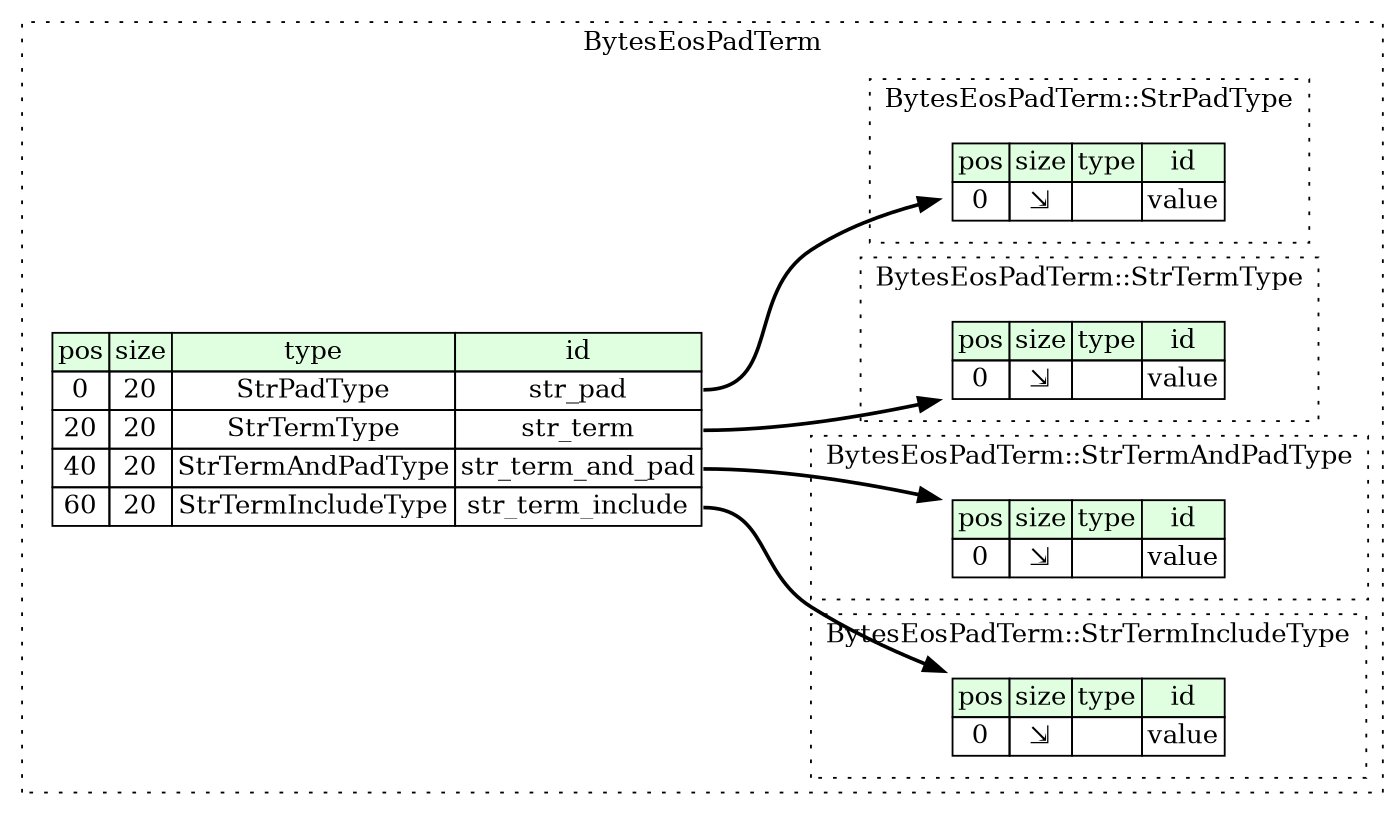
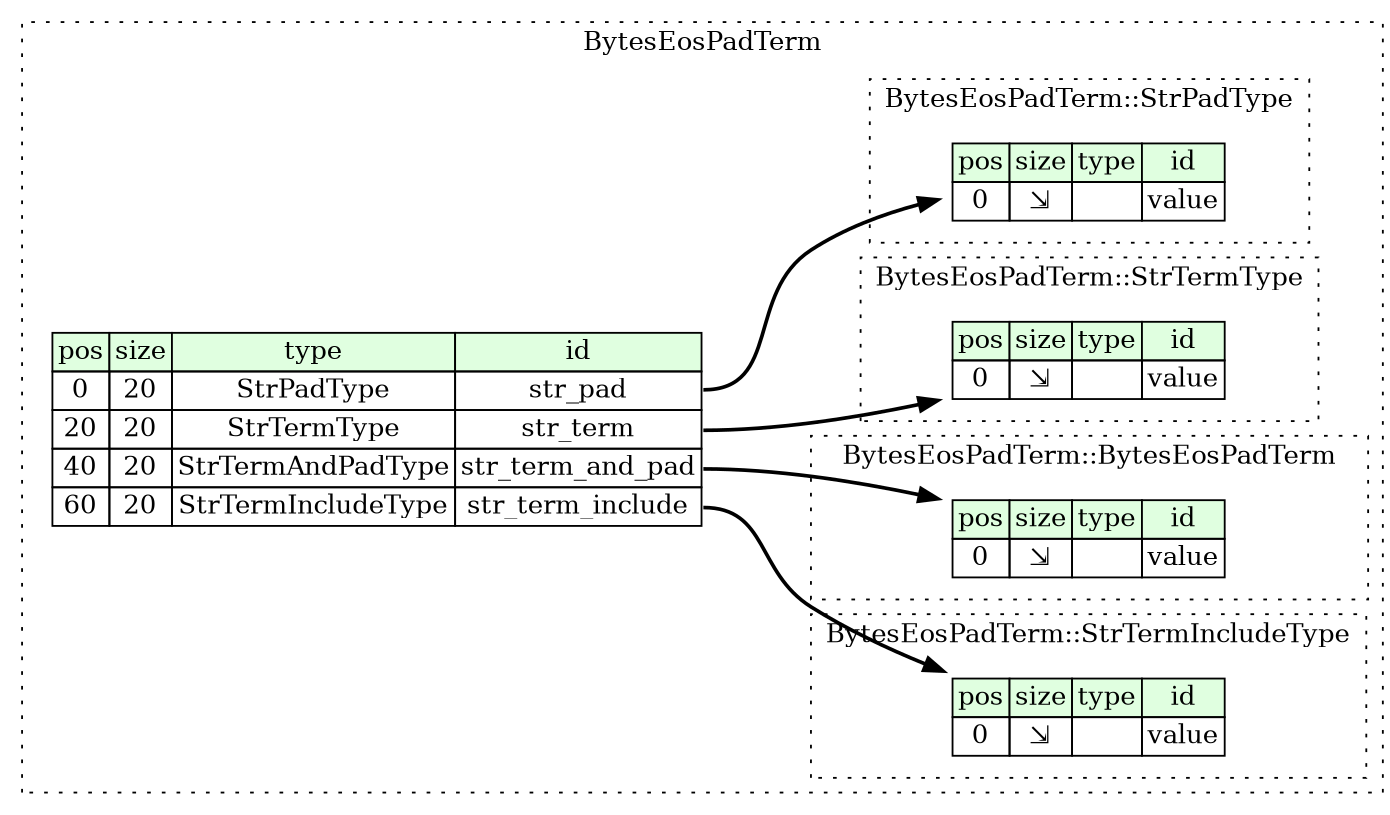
cluster "BytesEosPadTerm::StrTermAndPadType": label "BytesEosPadTerm::StrTermAndPadType" -> "BytesEosPadTerm::BytesEosPadTerm"
